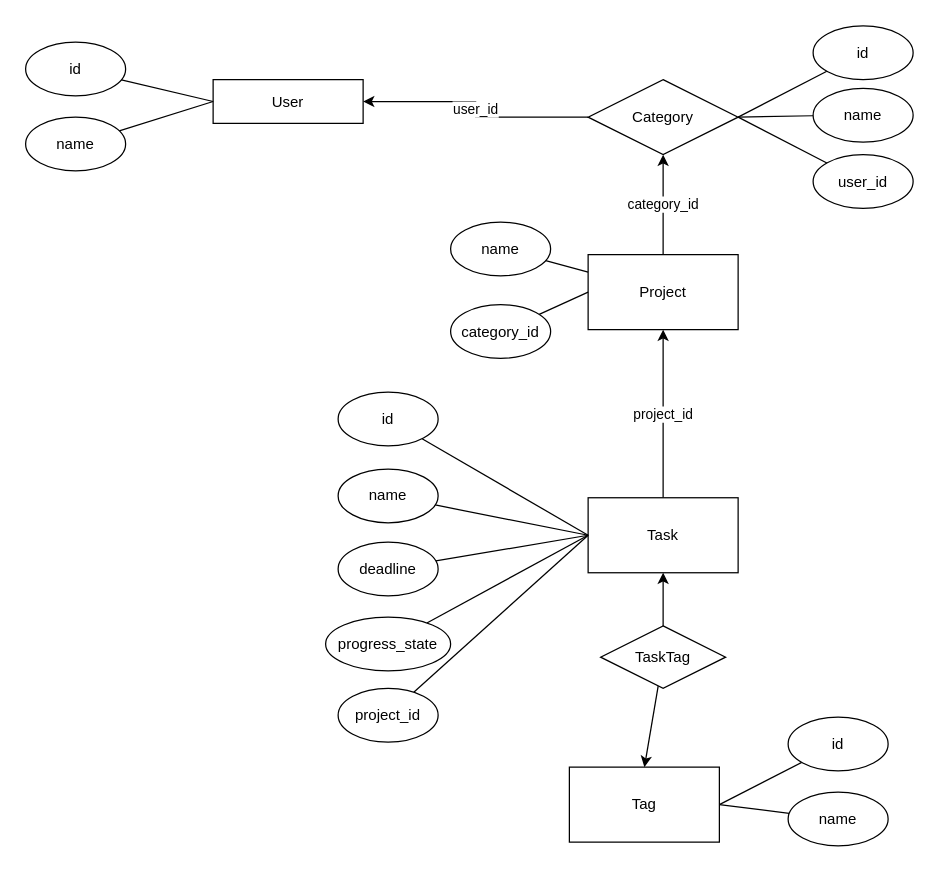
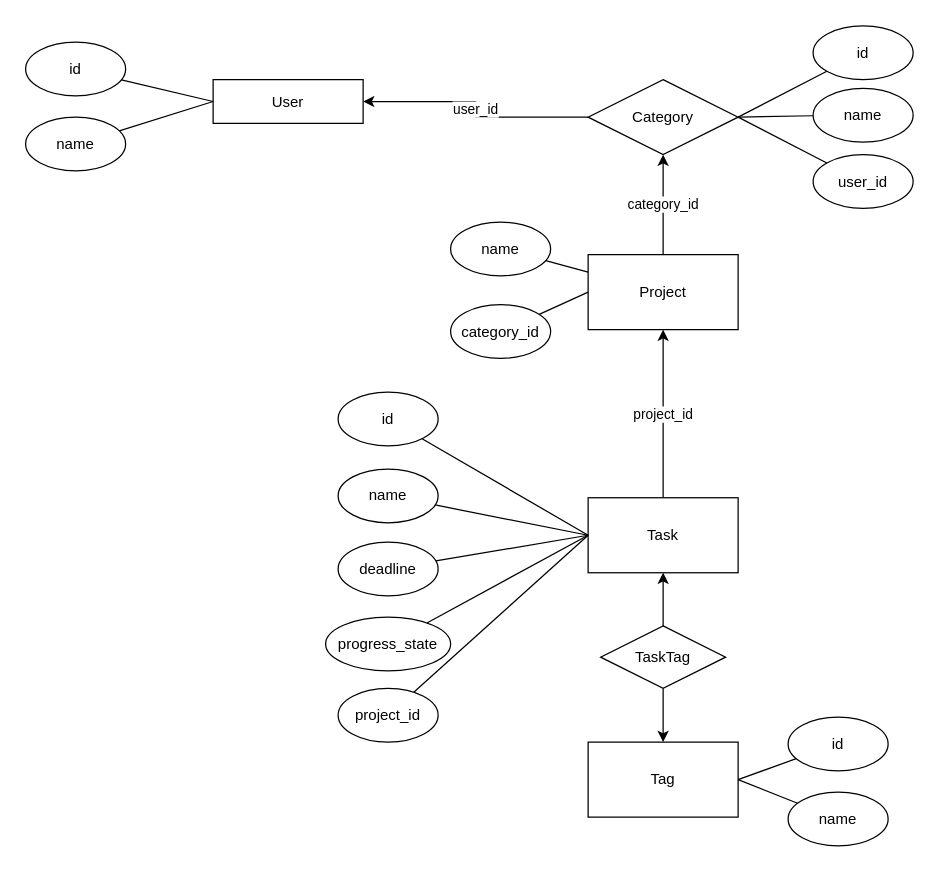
node "Tag": moved (644, 804) -> (663, 779)
